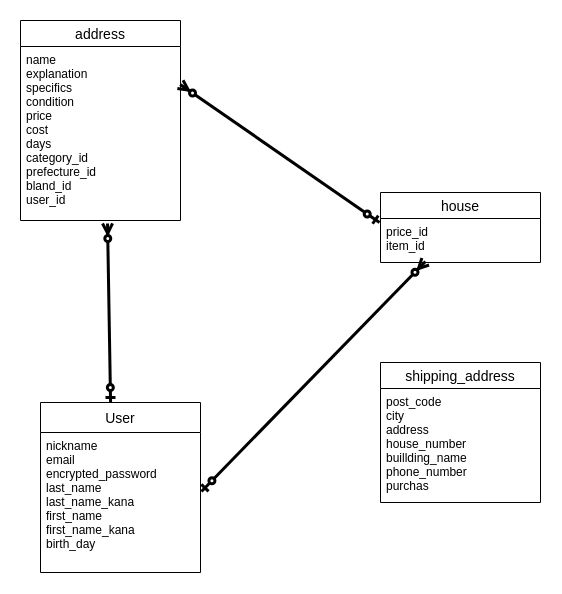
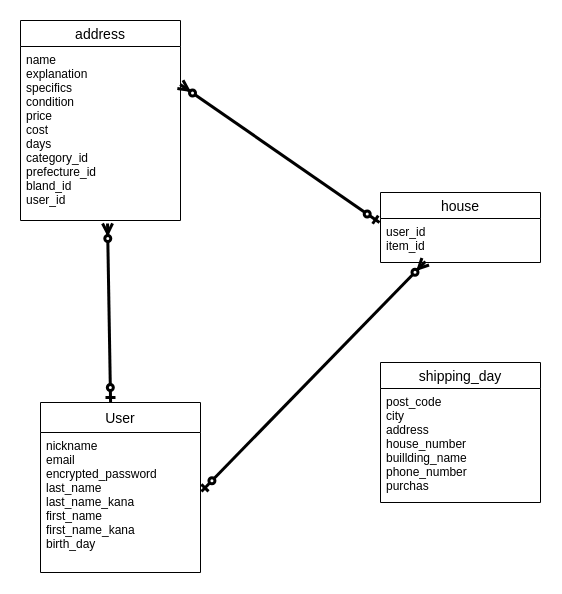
node "price_id item_id": label "price_id item_id" -> "user_id item_id"
node "shipping_address": label "shipping_address" -> "shipping_day"
